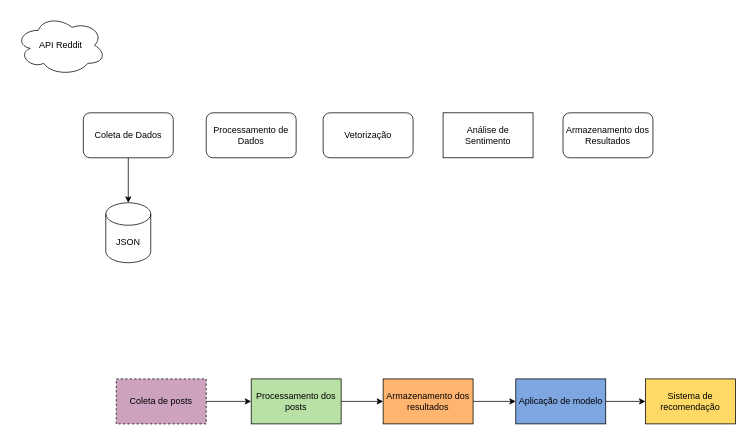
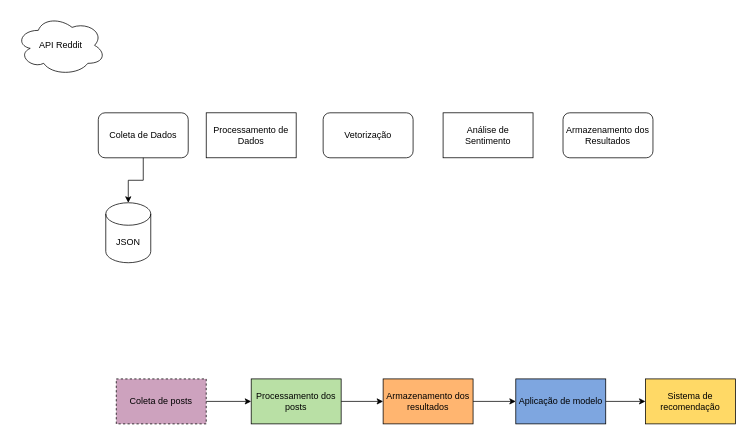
node "Coleta de Dados": moved (128, 135) -> (143, 135)
node "Processamento de Dados": shape rounded rectangle -> rectangle
